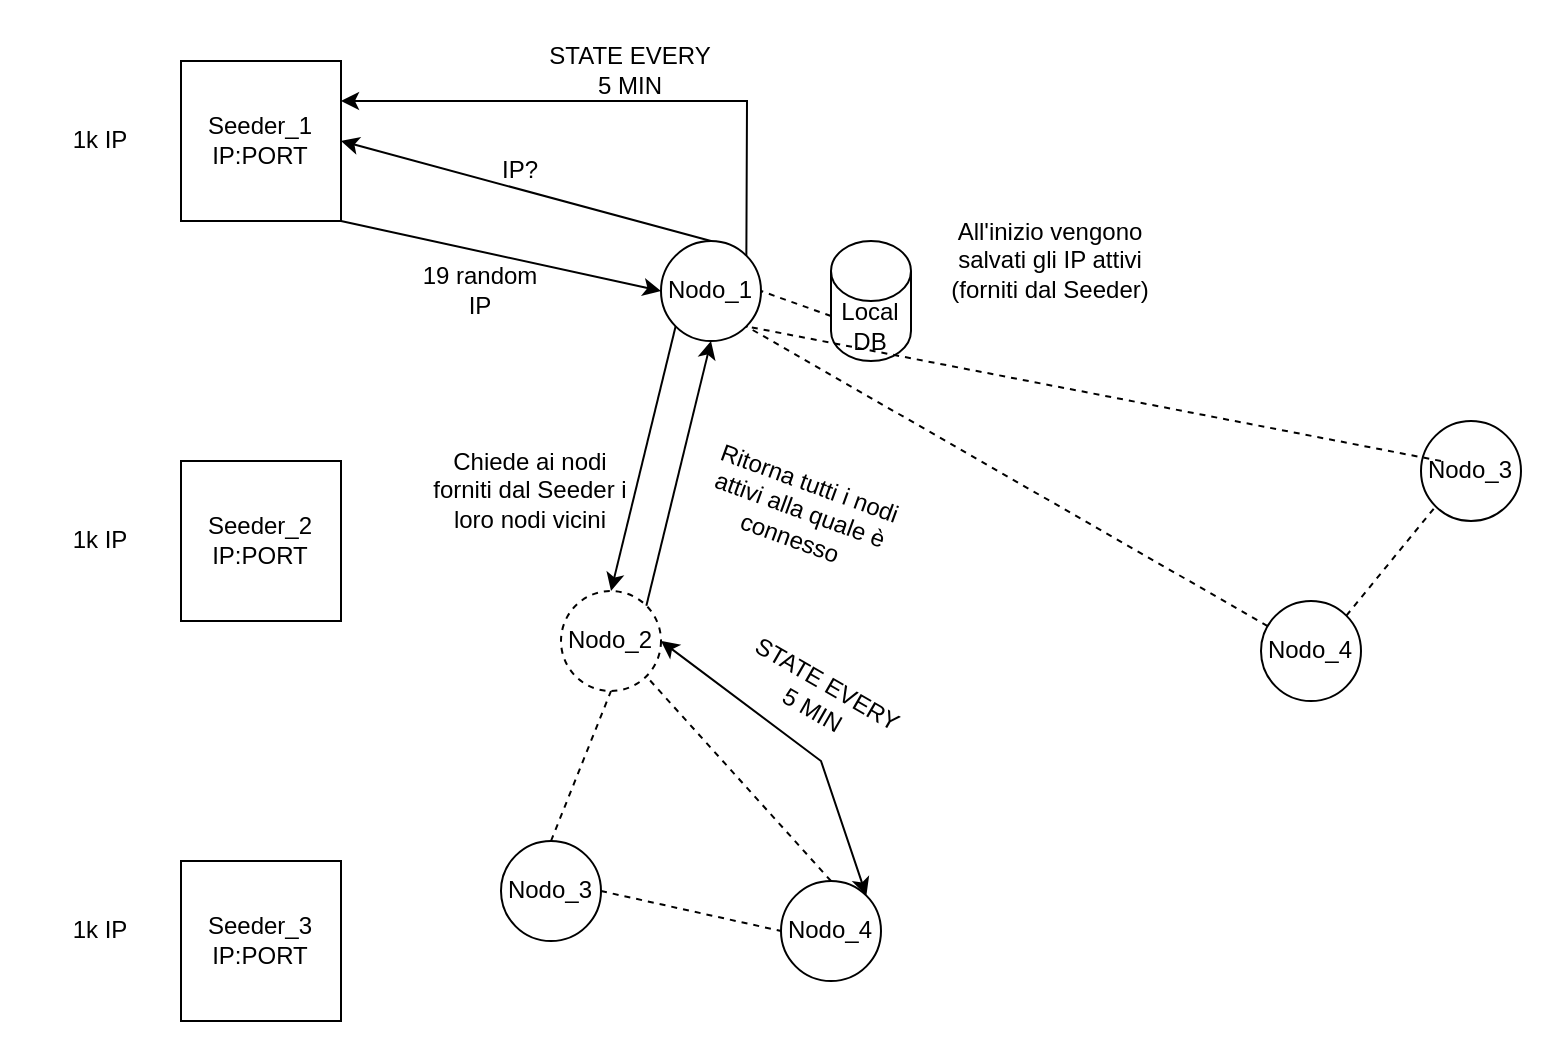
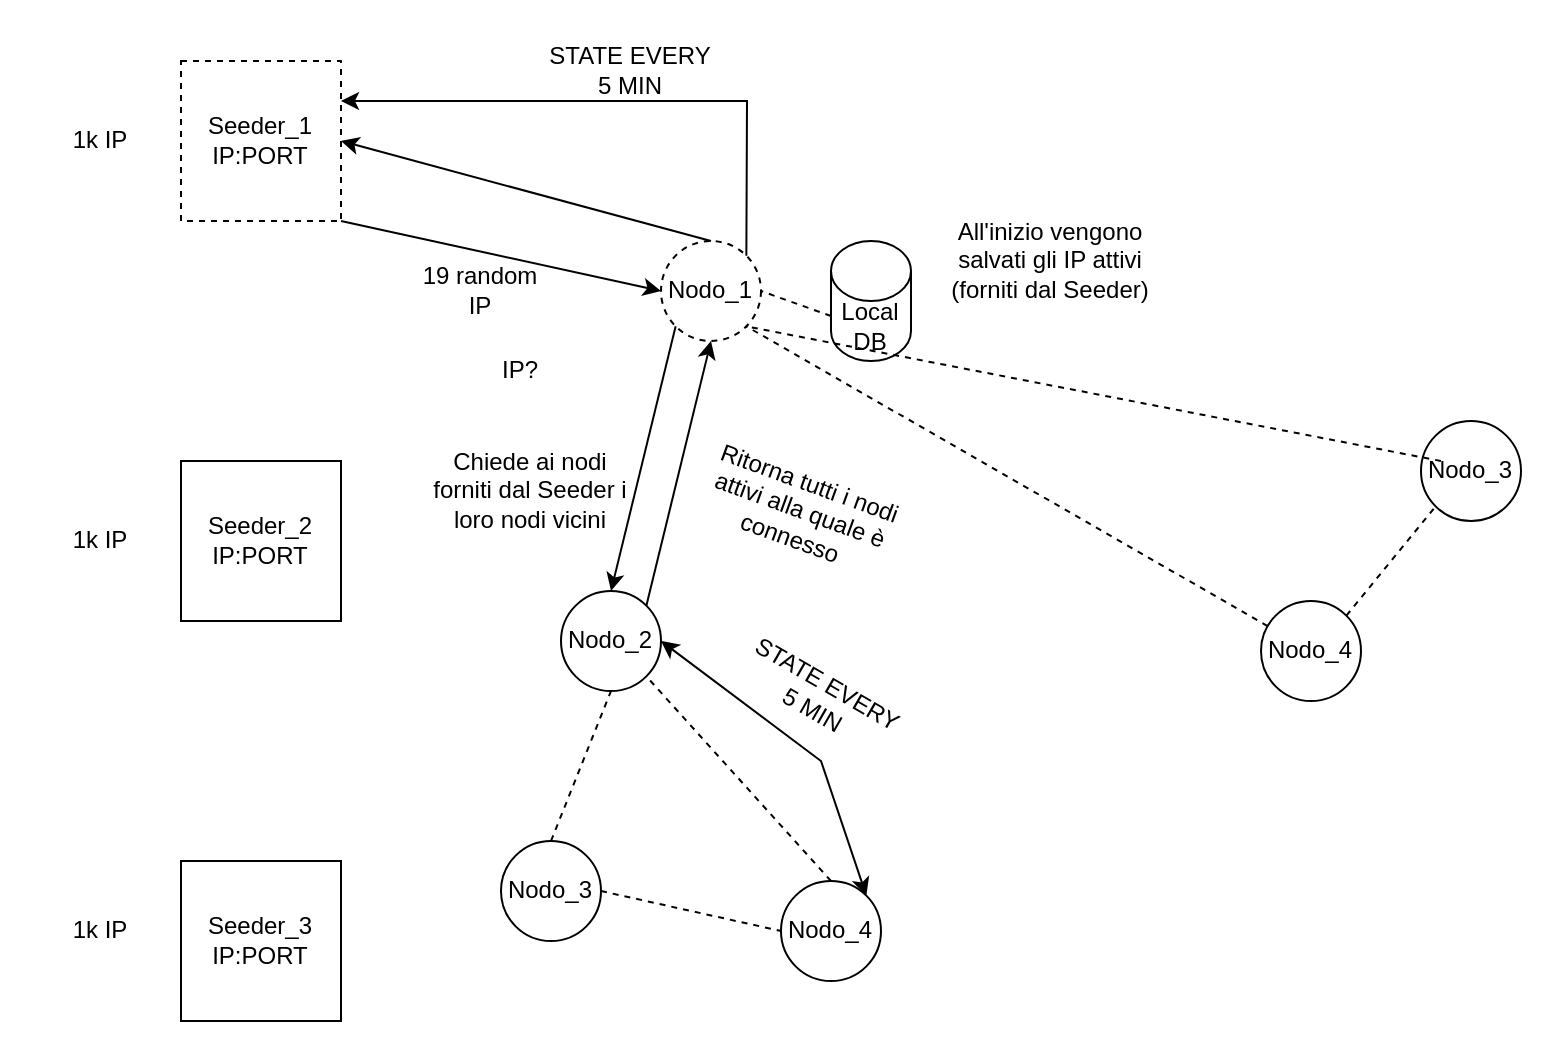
node "Seeder_1 IP:PORT": style solid -> dashed
node "IP?": moved (521, 171) -> (521, 371)
node "Nodo_1": style solid -> dashed
node "Nodo_2": style dashed -> solid
